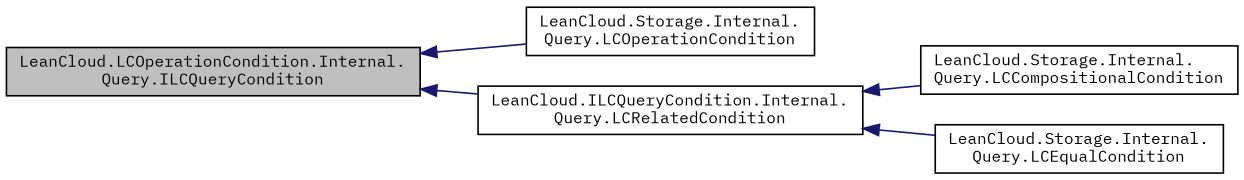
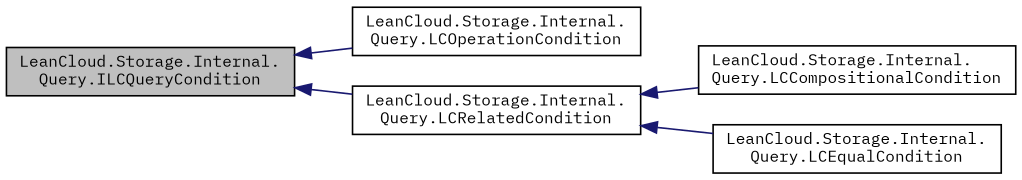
node "LeanCloud.LCOperationCondition.Internal. Query.ILCQueryCondition": label "LeanCloud.LCOperationCondition.Internal. Query.ILCQueryCondition" -> "LeanCloud.Storage.Internal. Query.ILCQueryCondition"
node "LeanCloud.ILCQueryCondition.Internal. Query.LCRelatedCondition": label "LeanCloud.ILCQueryCondition.Internal. Query.LCRelatedCondition" -> "LeanCloud.Storage.Internal. Query.LCRelatedCondition"
